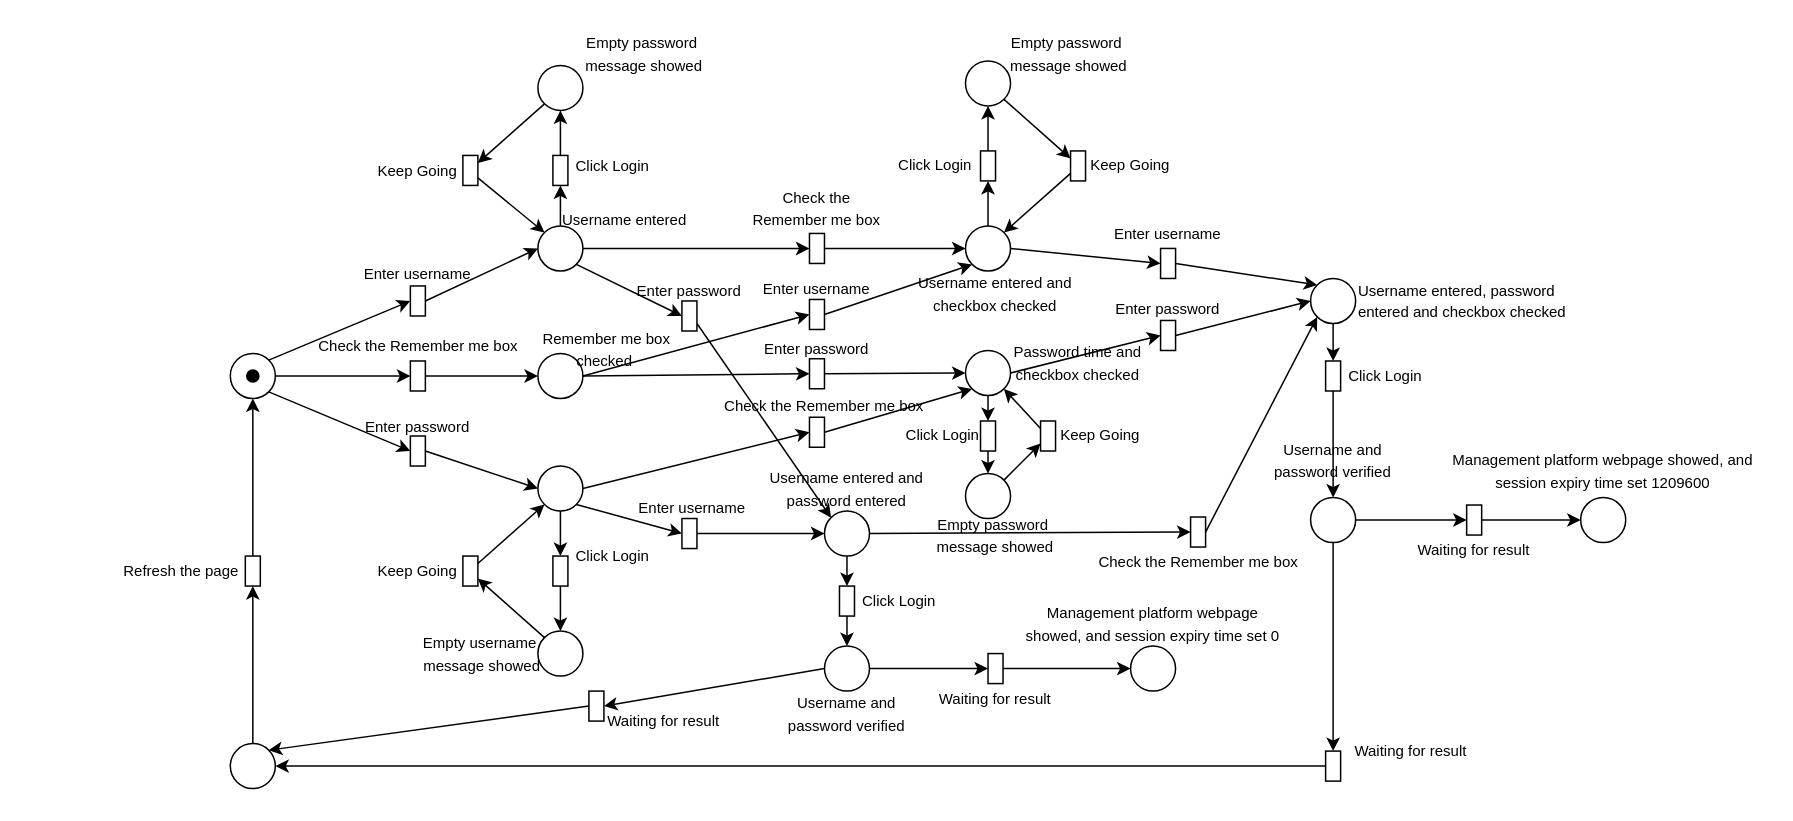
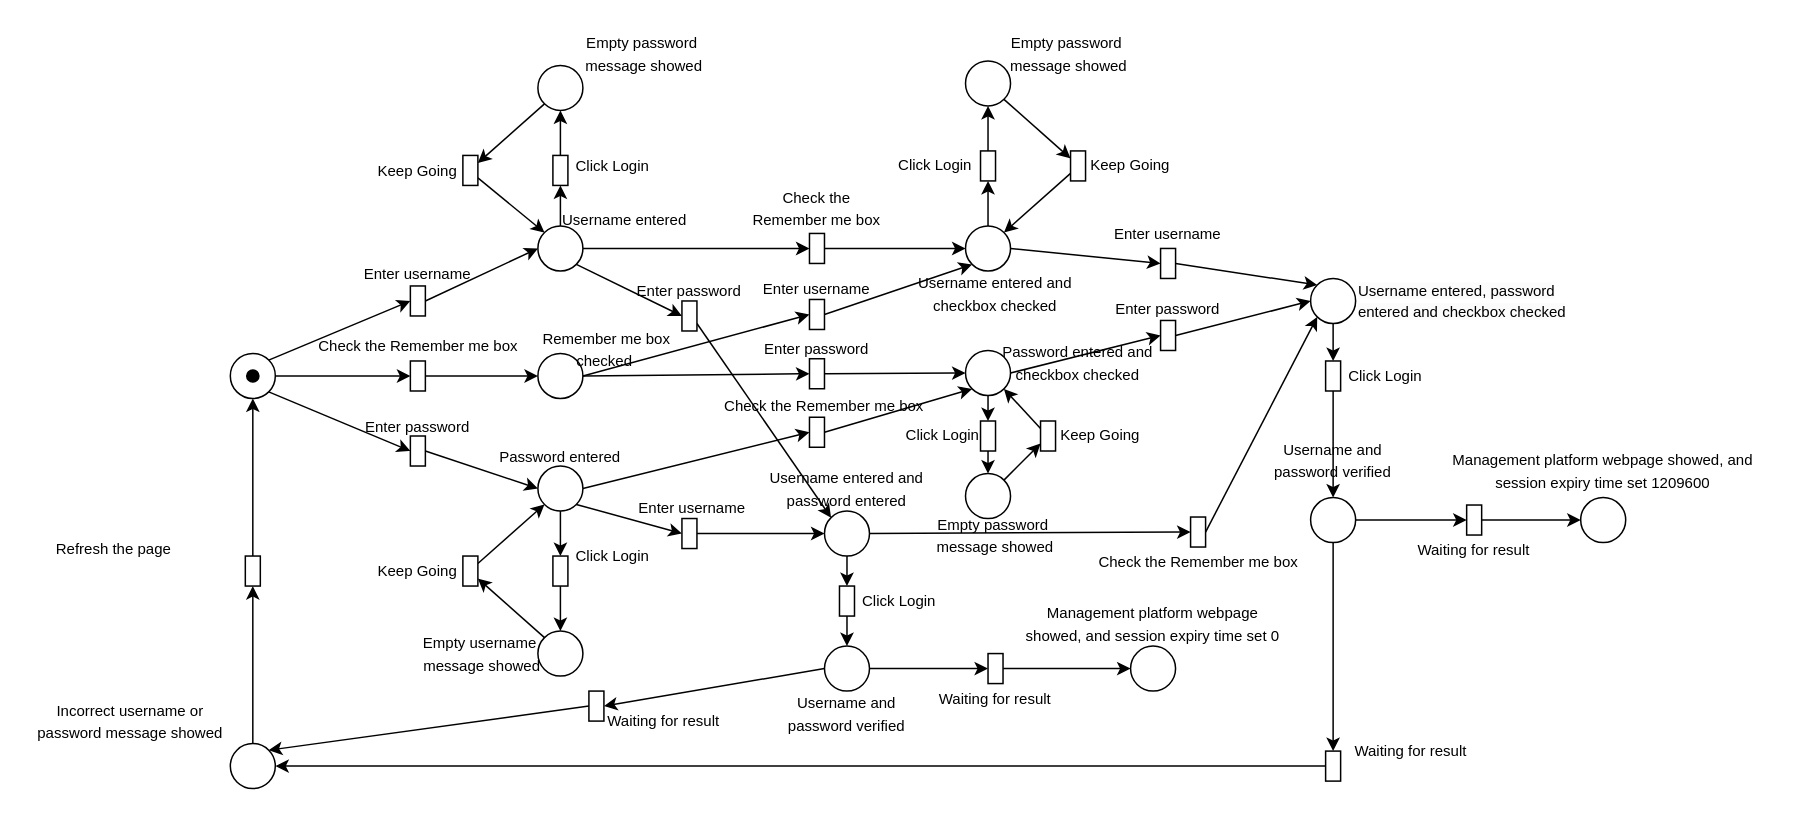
node "Password time and checkbox checked": label "Password time and checkbox checked" -> "Password entered and checkbox checked"
node "Password entered": added
node "Refresh the page": moved (180, 571) -> (113, 548)
node "Incorrect username or password message showed": added
